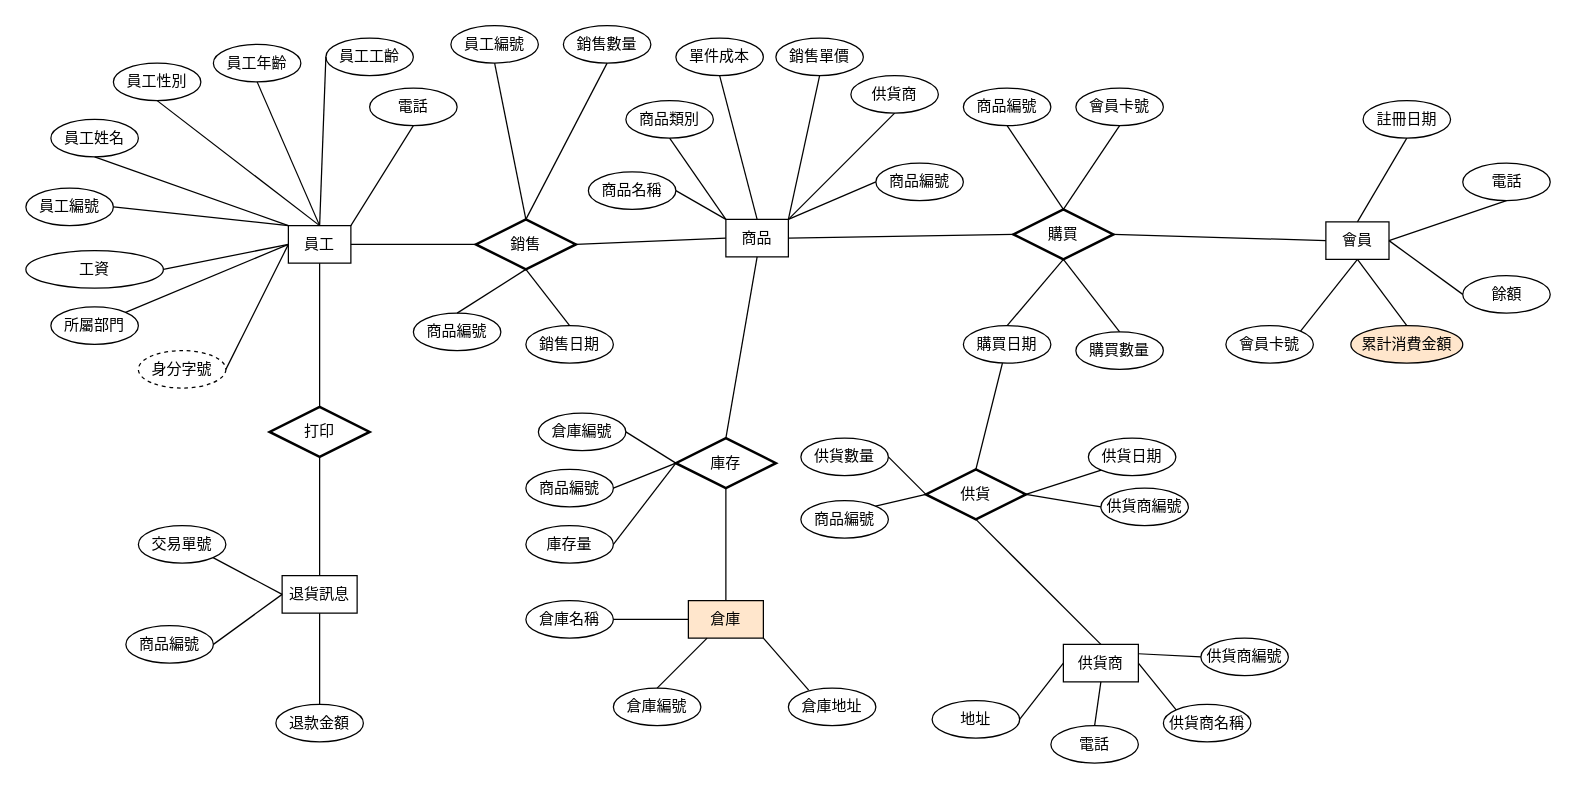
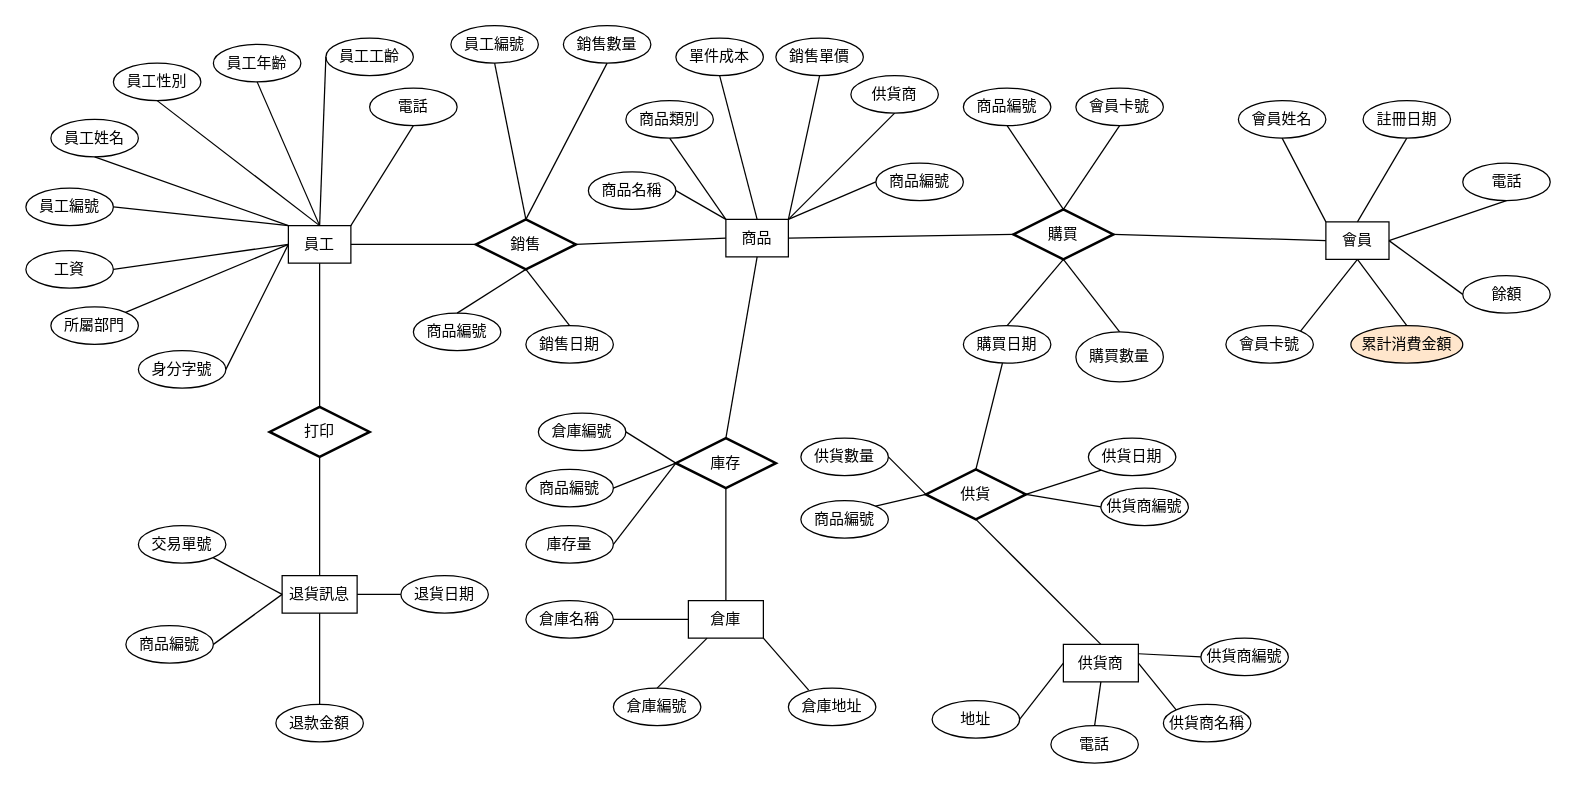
node "會員姓名": added
edge "會員姓名" -- "會員": added
node "工資": size 138x38 -> 88x38
node "購買數量": size 88x38 -> 88x50
node "身分字號": style dashed -> solid
edge "退貨訊息" -- "退貨日期": added
node "退貨日期": added
node "倉庫": fillcolor #ffe6cc -> #ffffff
